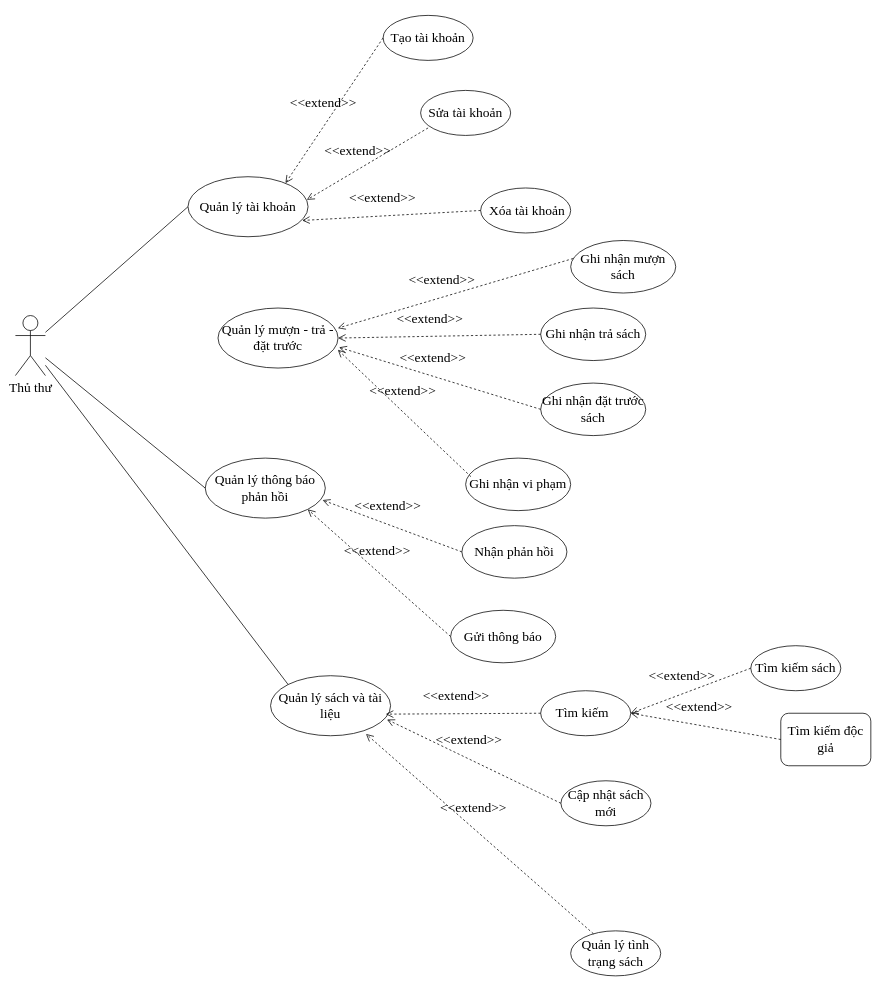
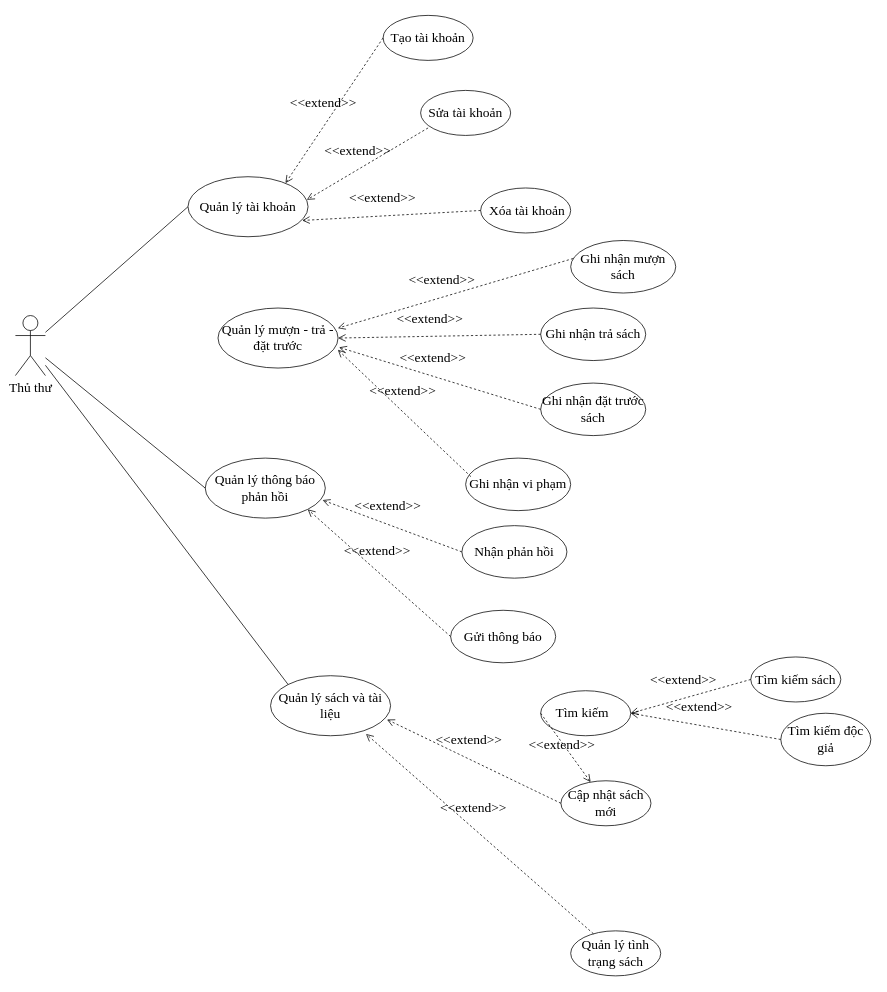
node "Tìm kiếm sách": moved (795, 668) -> (795, 679)
edge "Tìm kiếm" -> "Quản lý sách và tài liệu": now "Tìm kiếm" -> "Cập nhật sách mới"
node "Tìm kiếm độc giả": shape rounded rectangle -> ellipse
